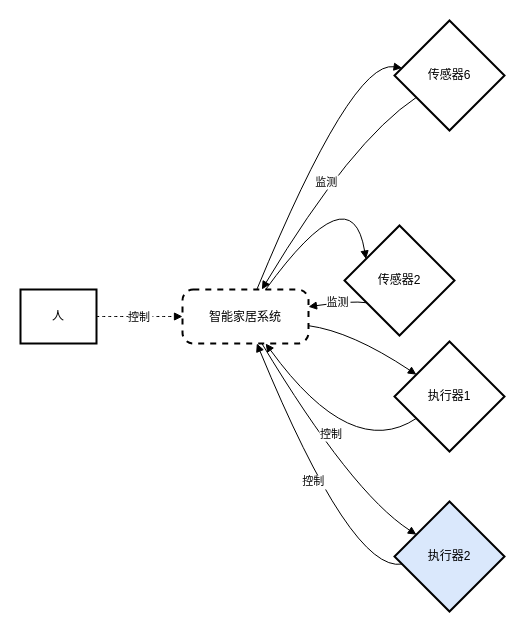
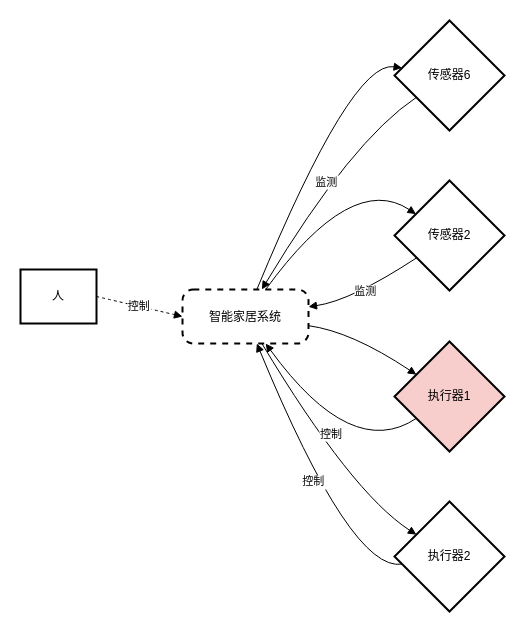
node "传感器2": moved (400, 281) -> (450, 236)
node "人": moved (59, 317) -> (59, 297)
node "执行器1": fillcolor #ffffff -> #f8cecc
node "执行器2": fillcolor #dae8fc -> #ffffff
